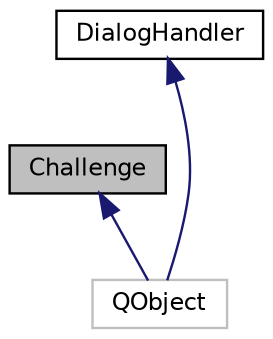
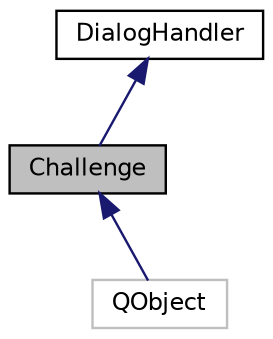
edge "QObject" -> "DialogHandler": now "Challenge" -> "DialogHandler"
